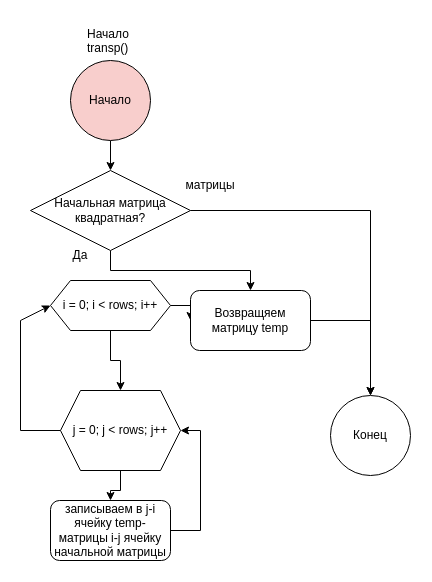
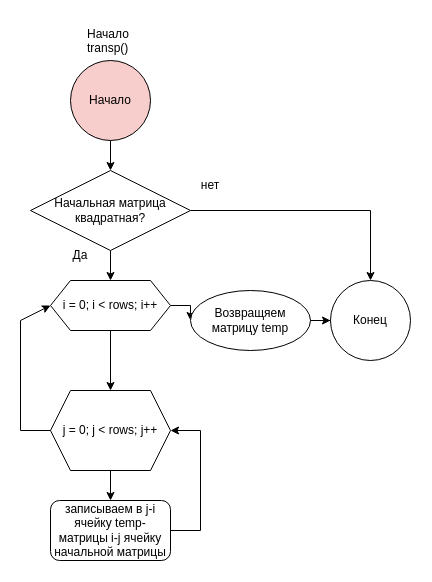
node "матрицы": label "матрицы" -> "нет"
edge "Начальная матрица квадратная?" -> "Возвращяем матрицу temp": now "Начальная матрица квадратная?" -> "i = 0; i < rows; i++"
node "Возвращяем матрицу temp": shape rounded rectangle -> ellipse
node "j = 0; j < rows; j++": moved (121, 431) -> (111, 431)
node "Конец": moved (371, 436) -> (371, 321)
